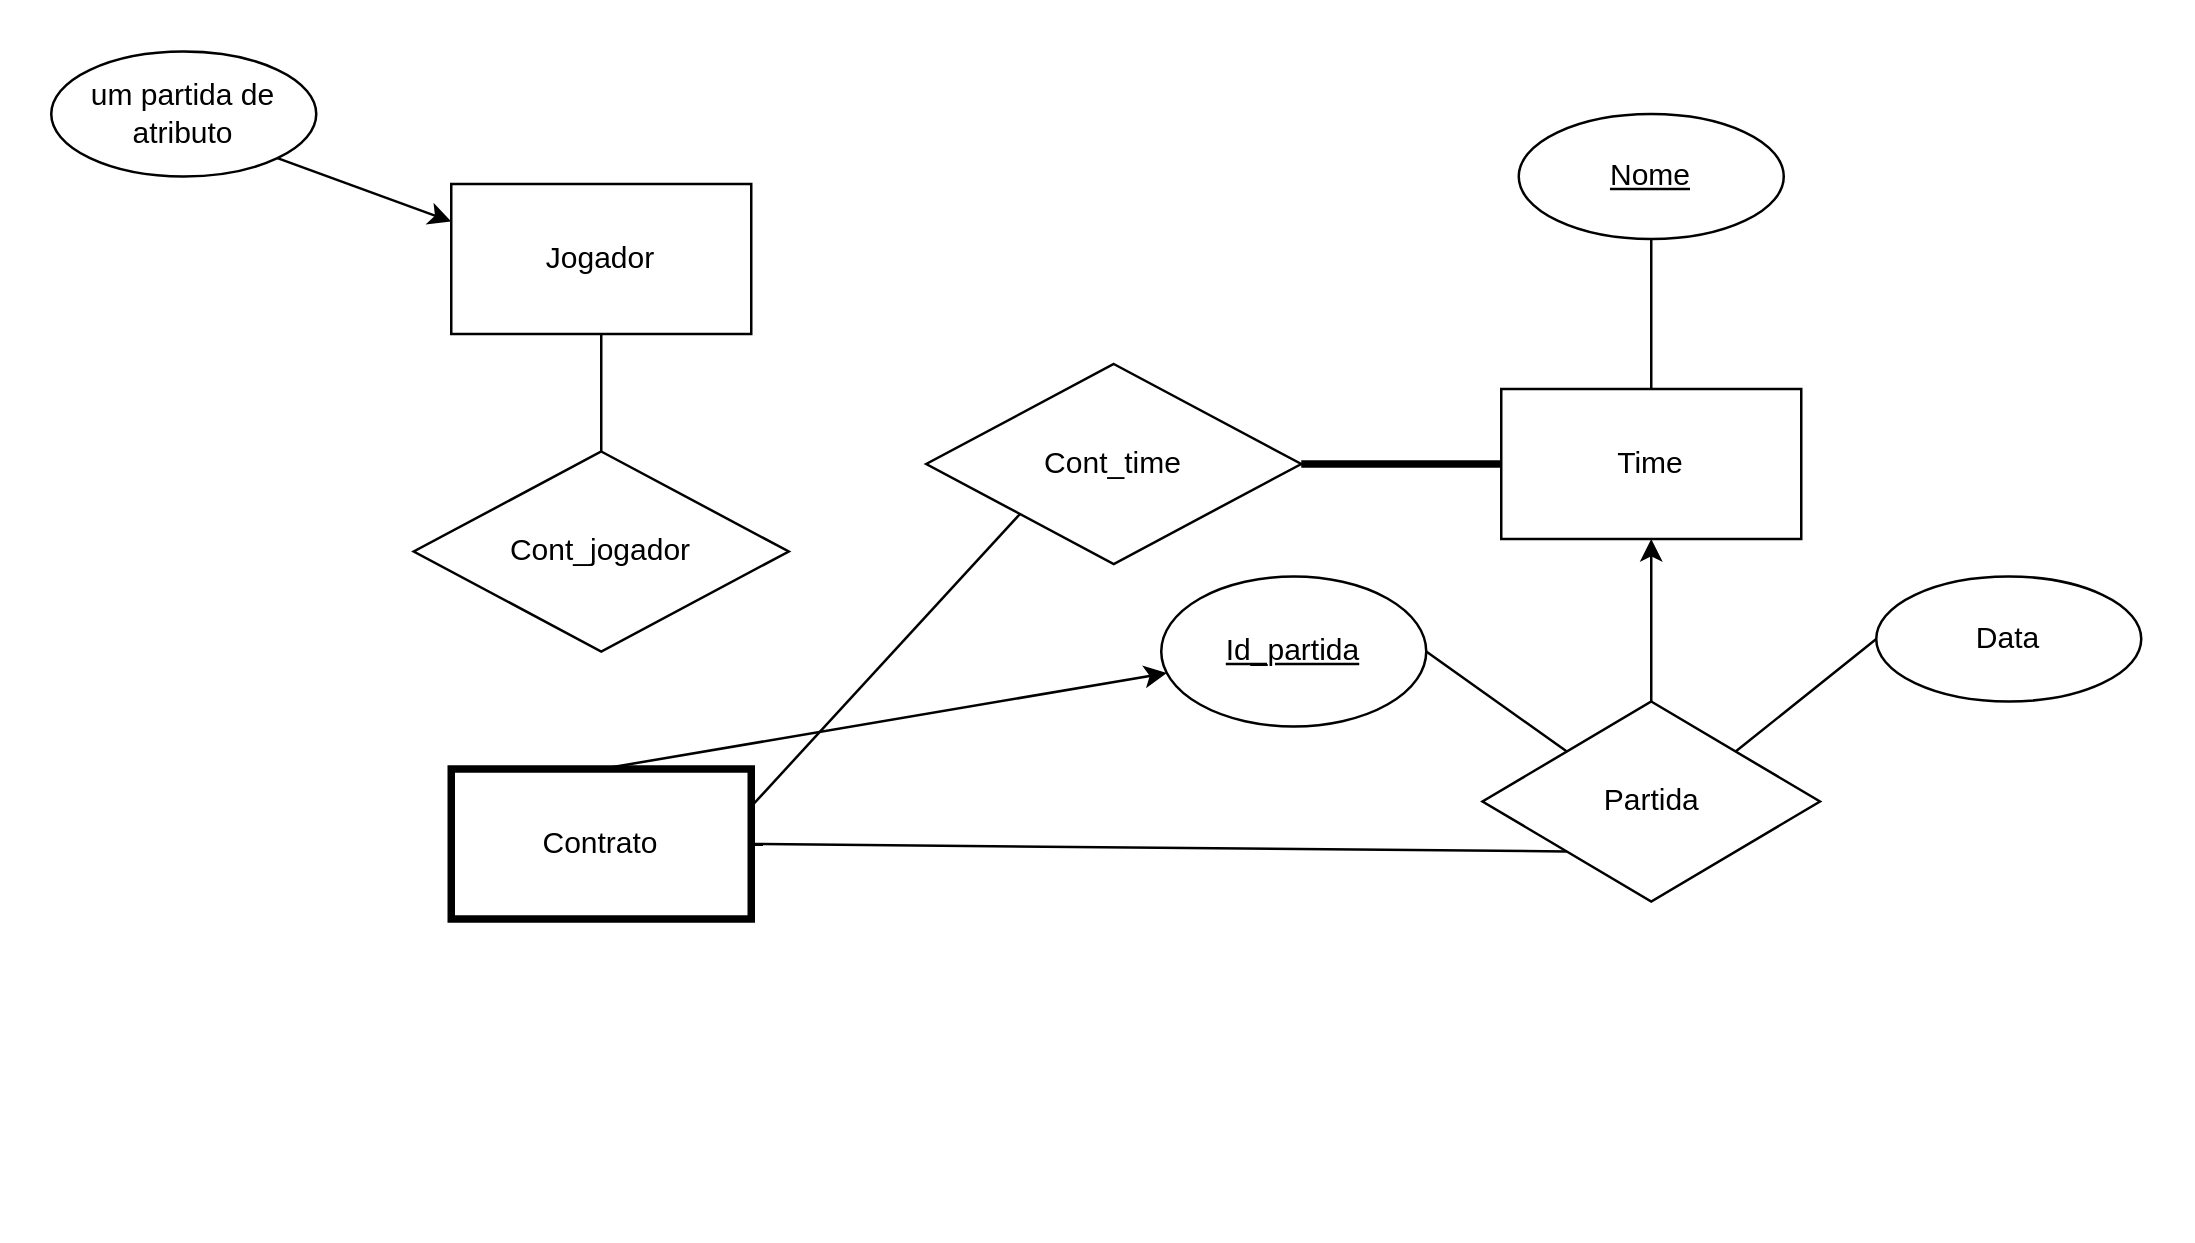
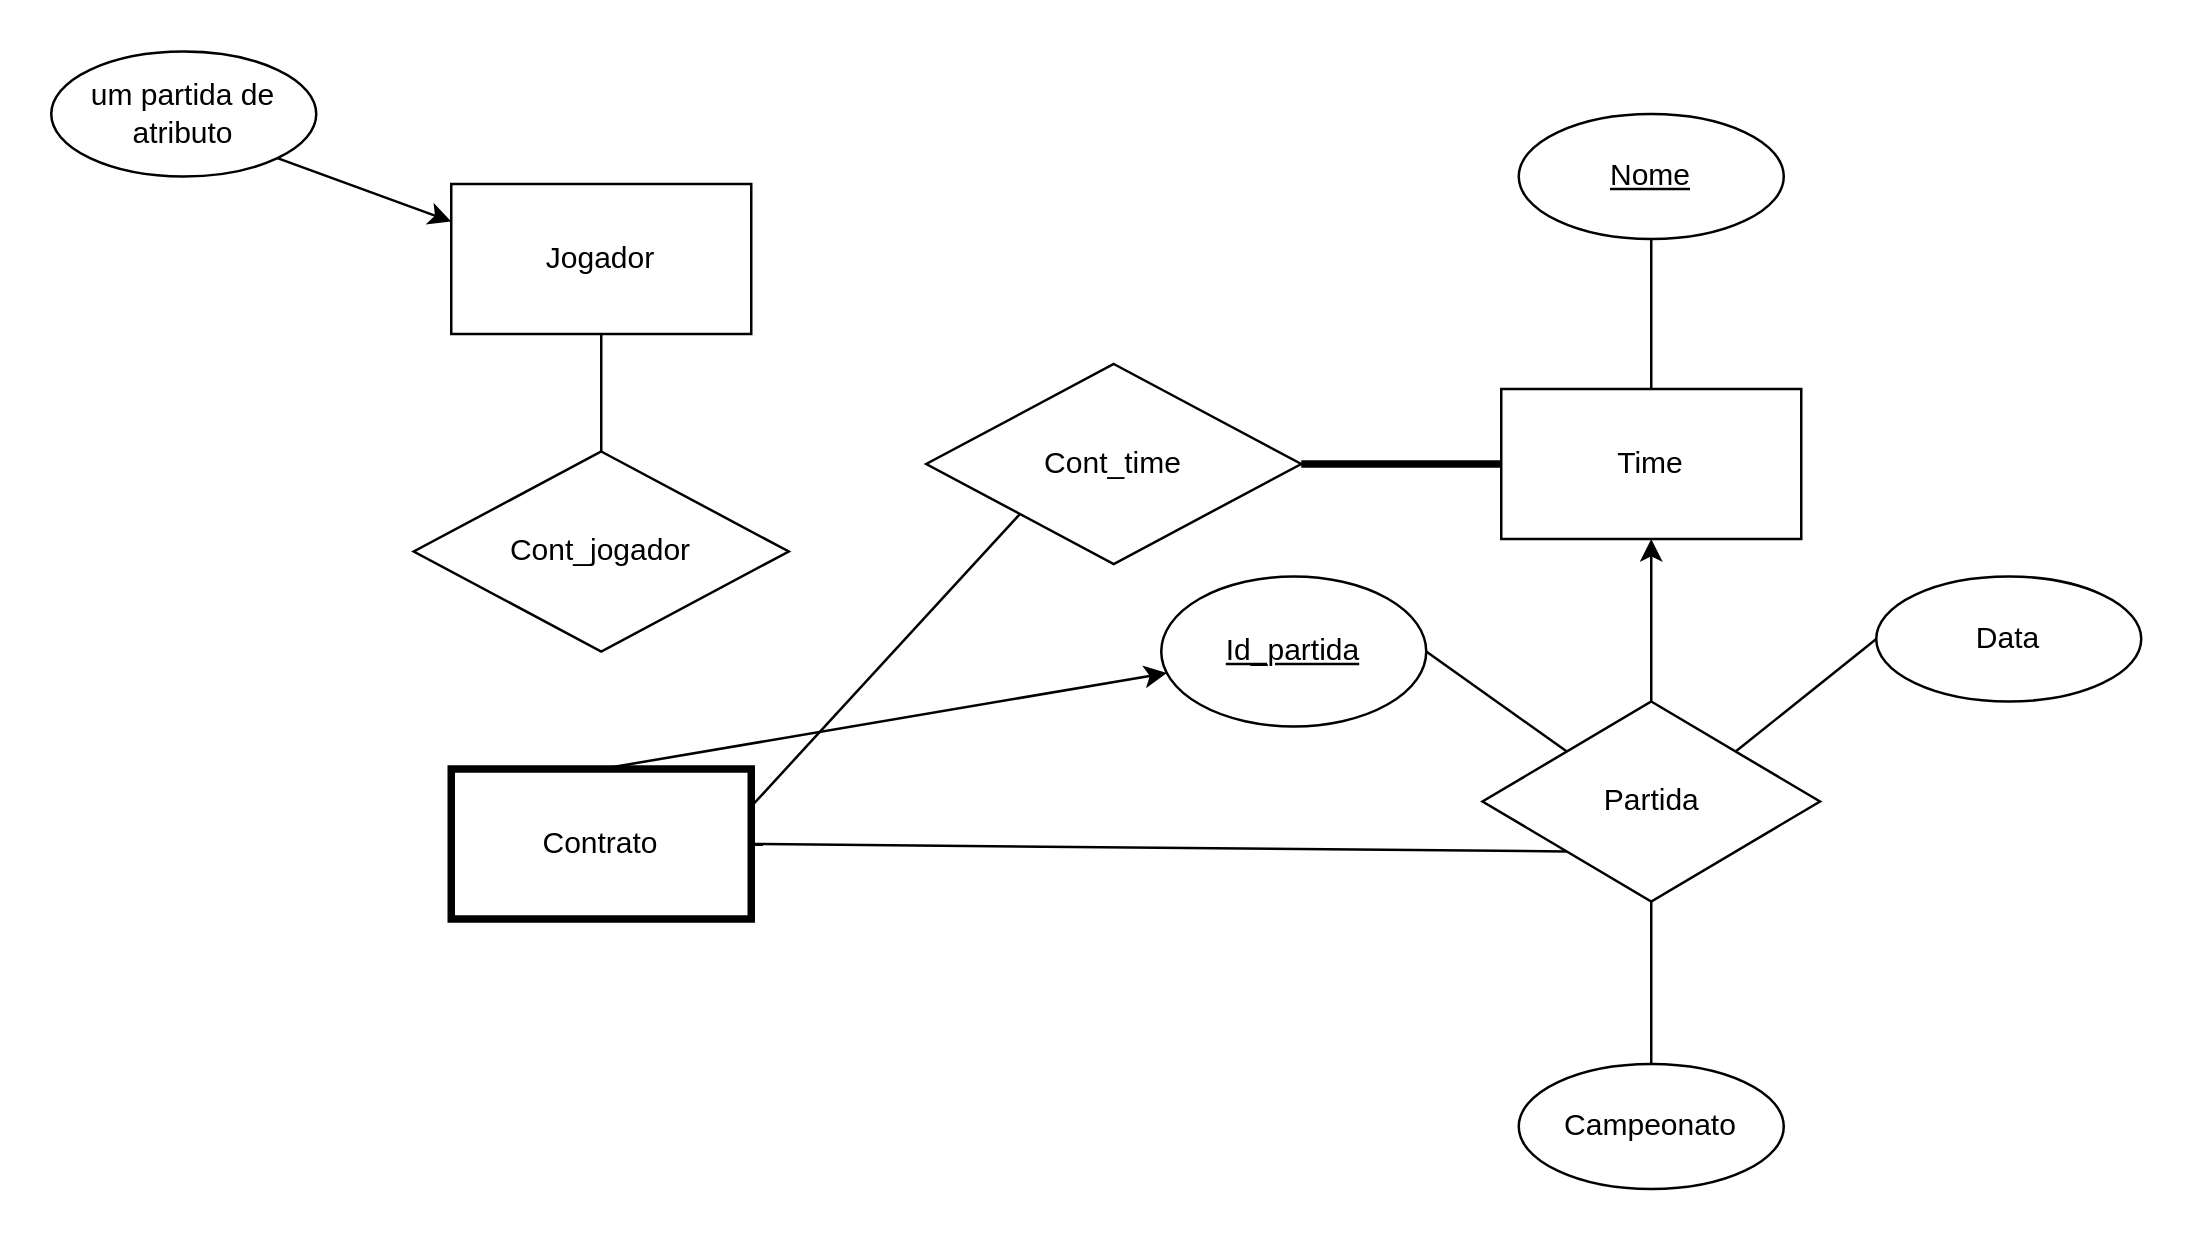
edge "Partida" -- "Campeonato": added
node "Campeonato": added
